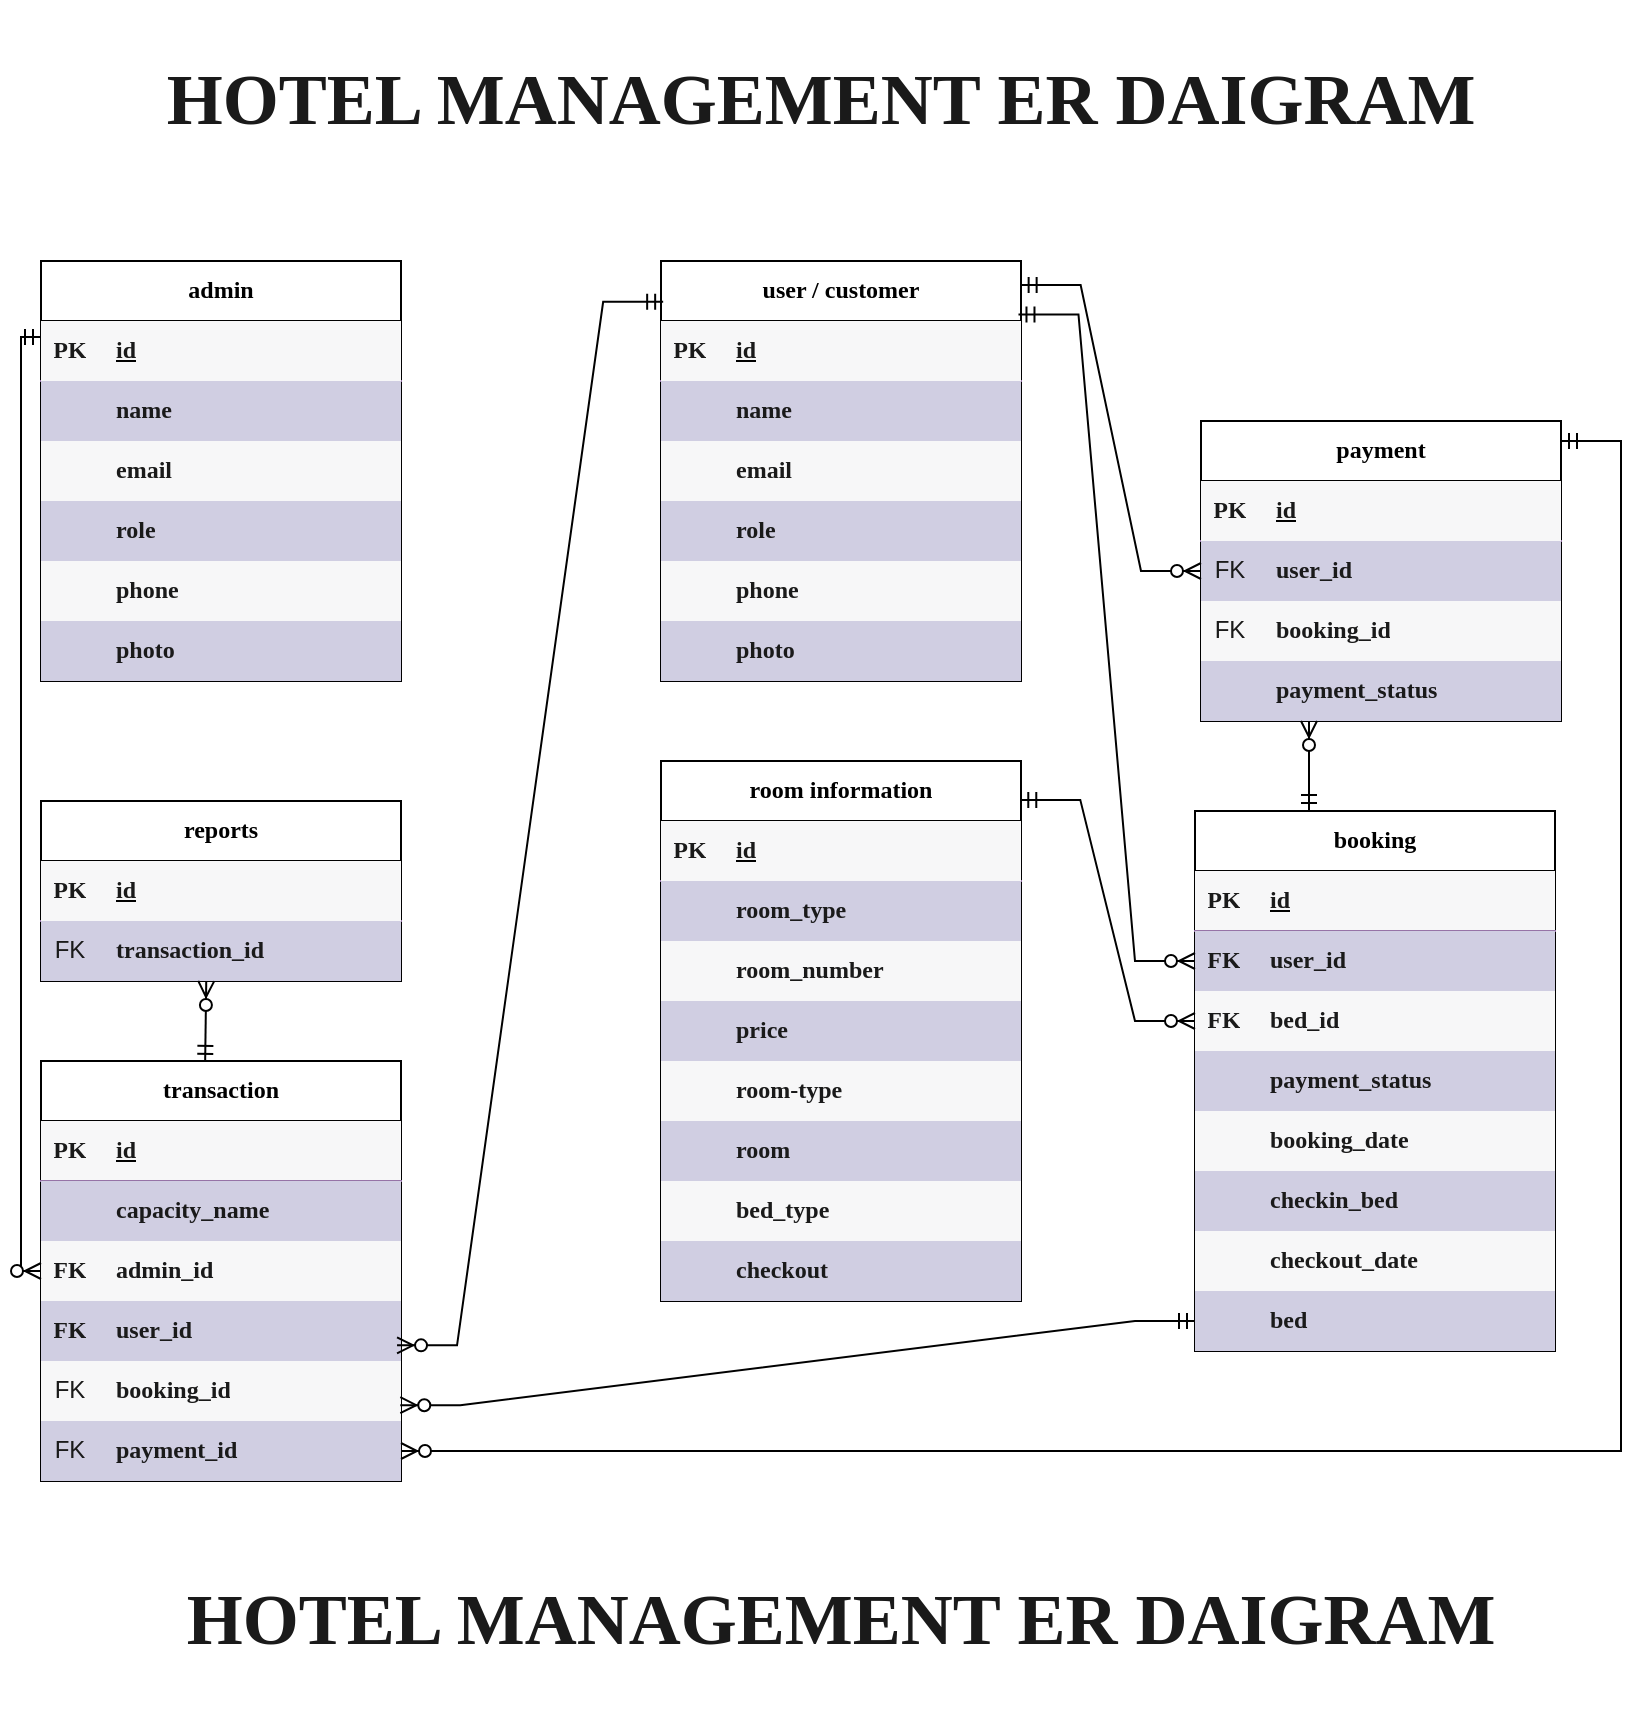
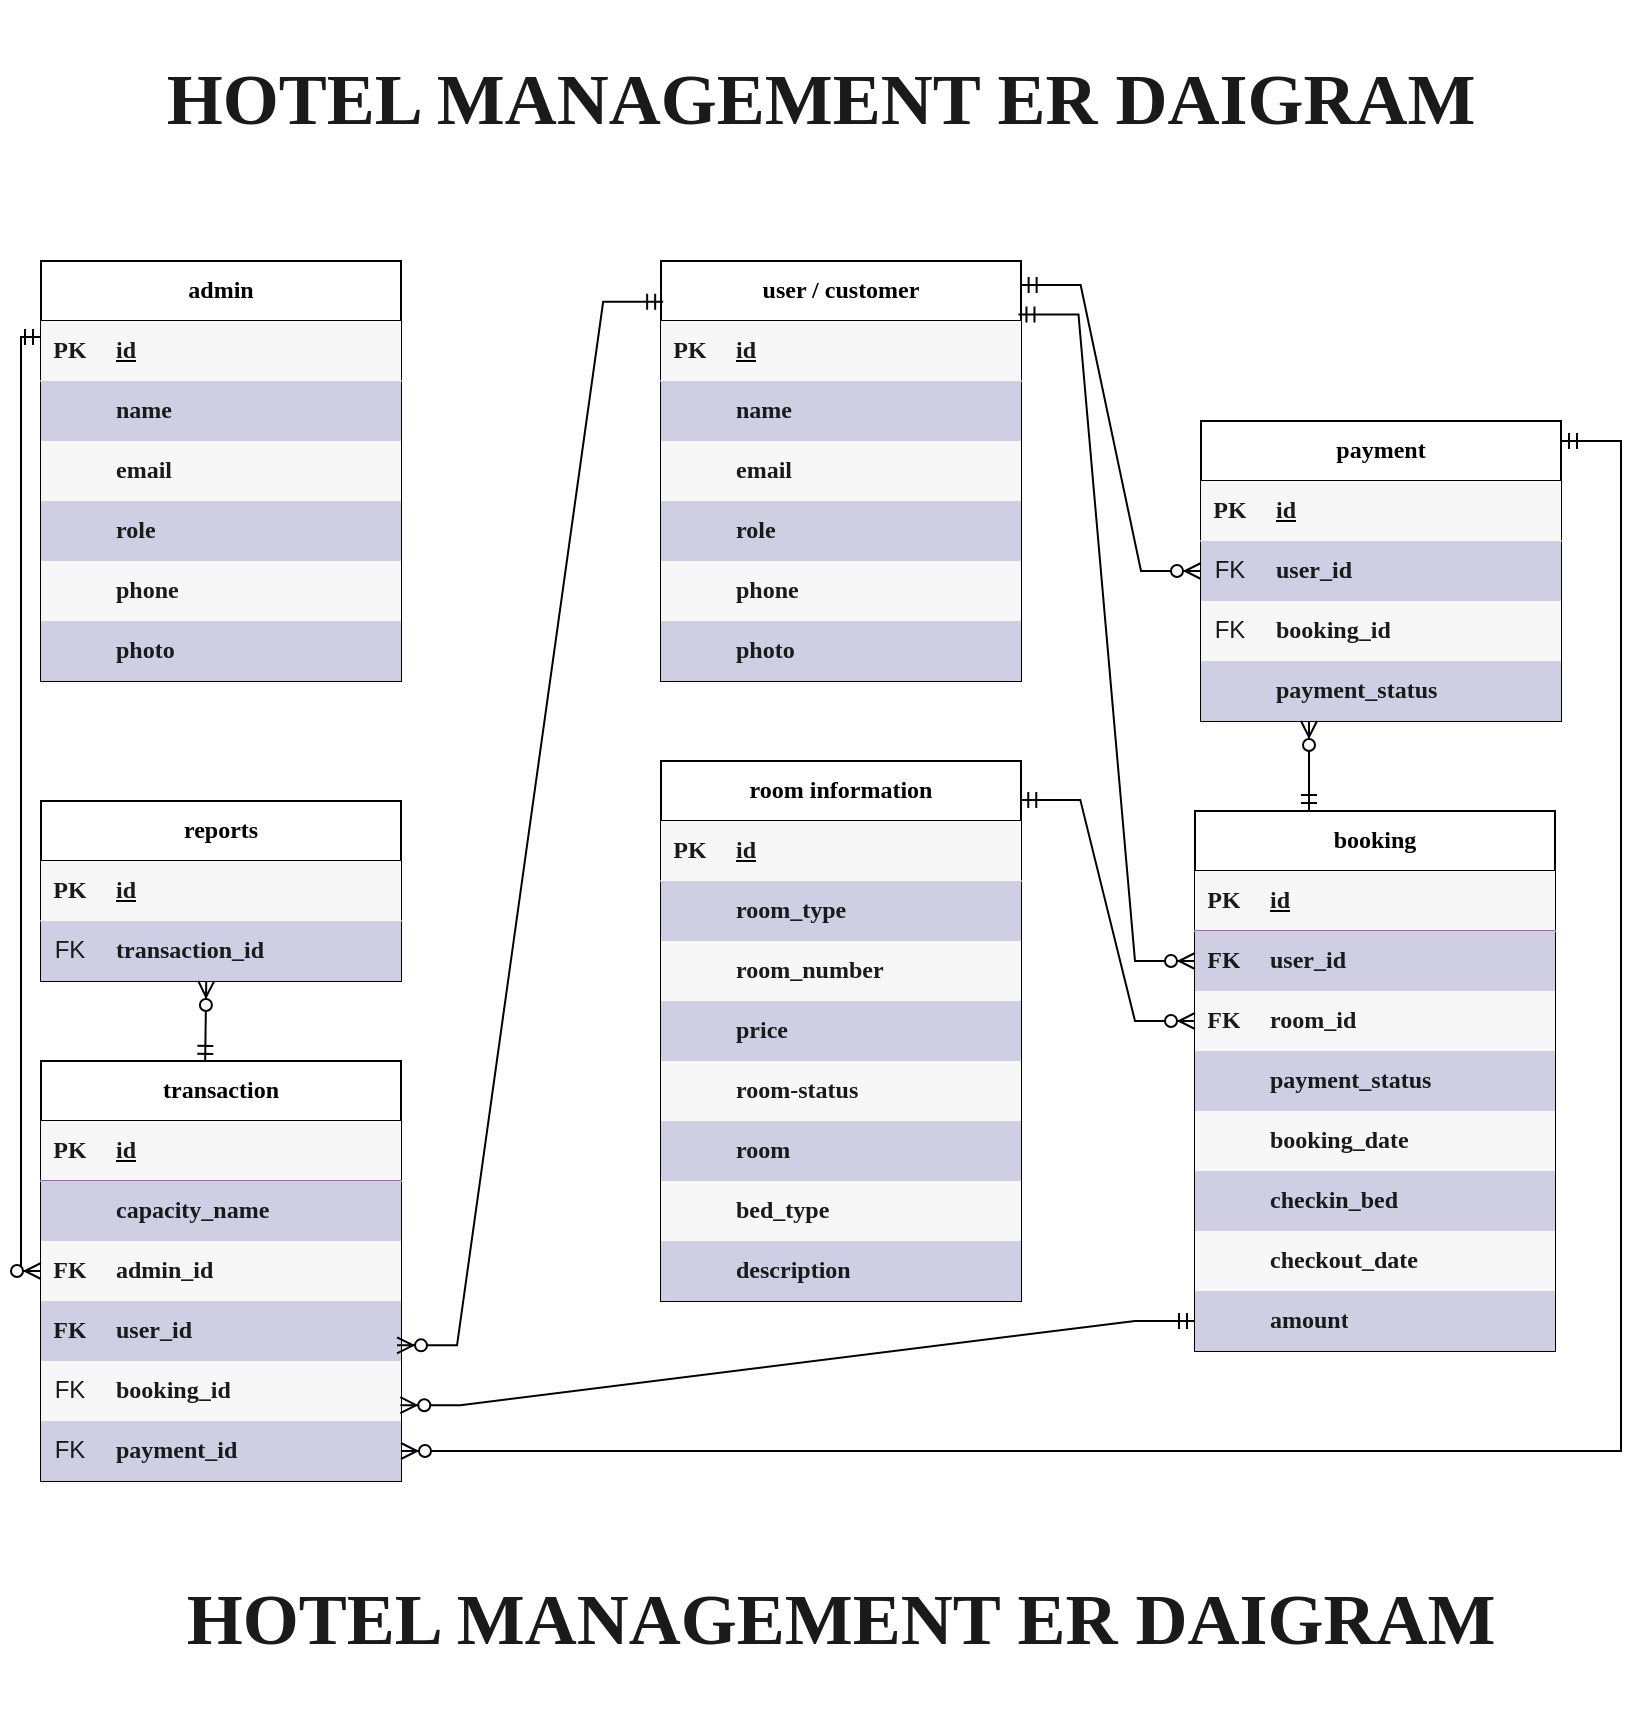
node "bed_id": label "bed_id" -> "room_id"
node "room-type": label "room-type" -> "room-status"
node "checkout": label "checkout" -> "description"
node "bed": label "bed" -> "amount"
